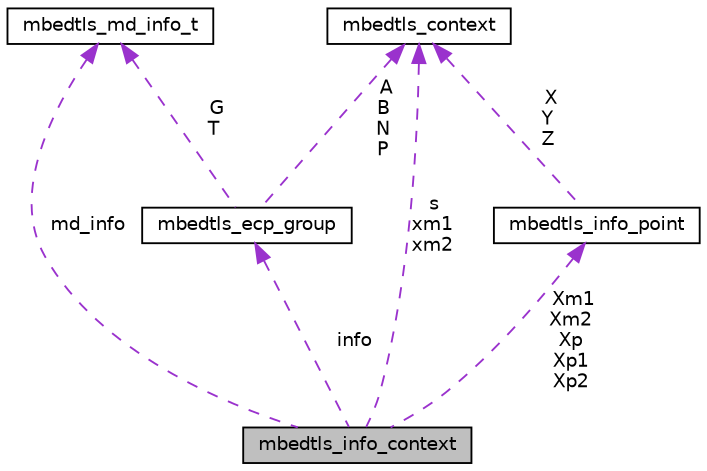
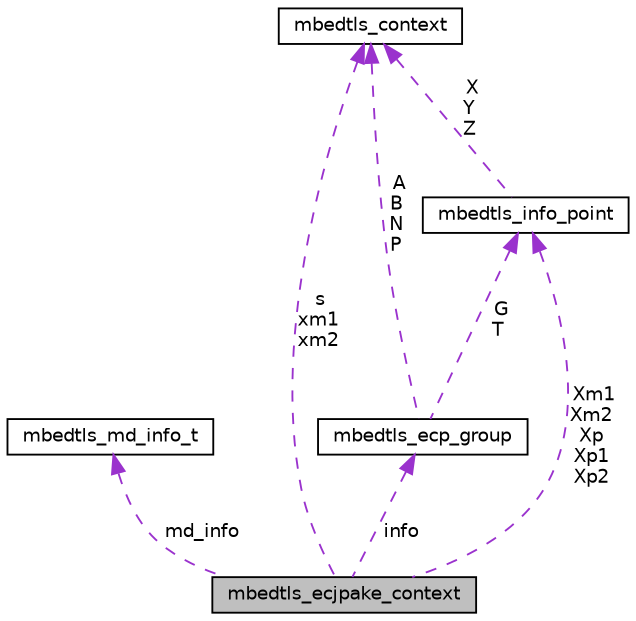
edge "mbedtls_ecp_group" -> "mbedtls_md_info_t": now "mbedtls_ecp_group" -> "mbedtls_info_point"
node "mbedtls_info_context": label "mbedtls_info_context" -> "mbedtls_ecjpake_context"
